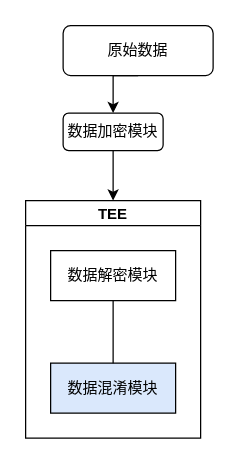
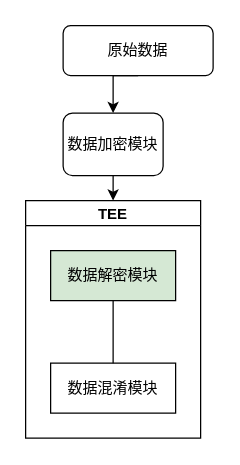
node "数据加密模块": size 100x38 -> 100x63
node "数据解密模块": fillcolor #ffffff -> #d5e8d4
node "数据混淆模块": fillcolor #dae8fc -> #ffffff
